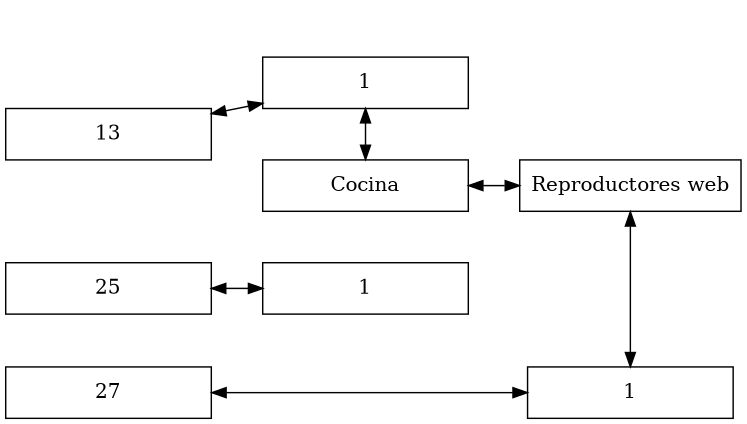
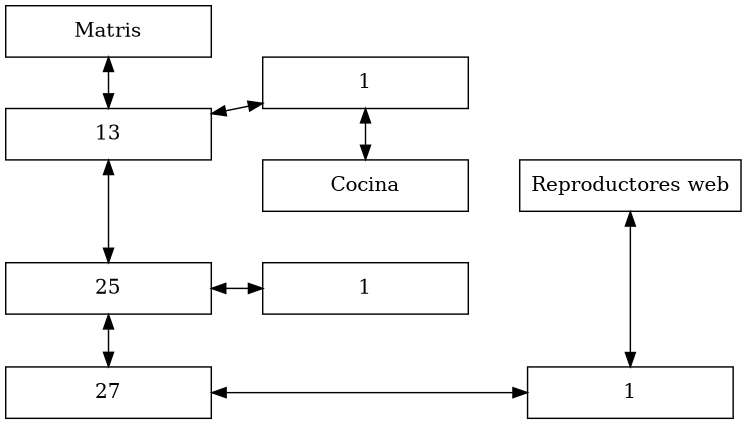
node "Matris": added
edge "Cocina" -- "Reproductores web": removed
edge "13" -- "25": added
edge "25" -- "27": added
